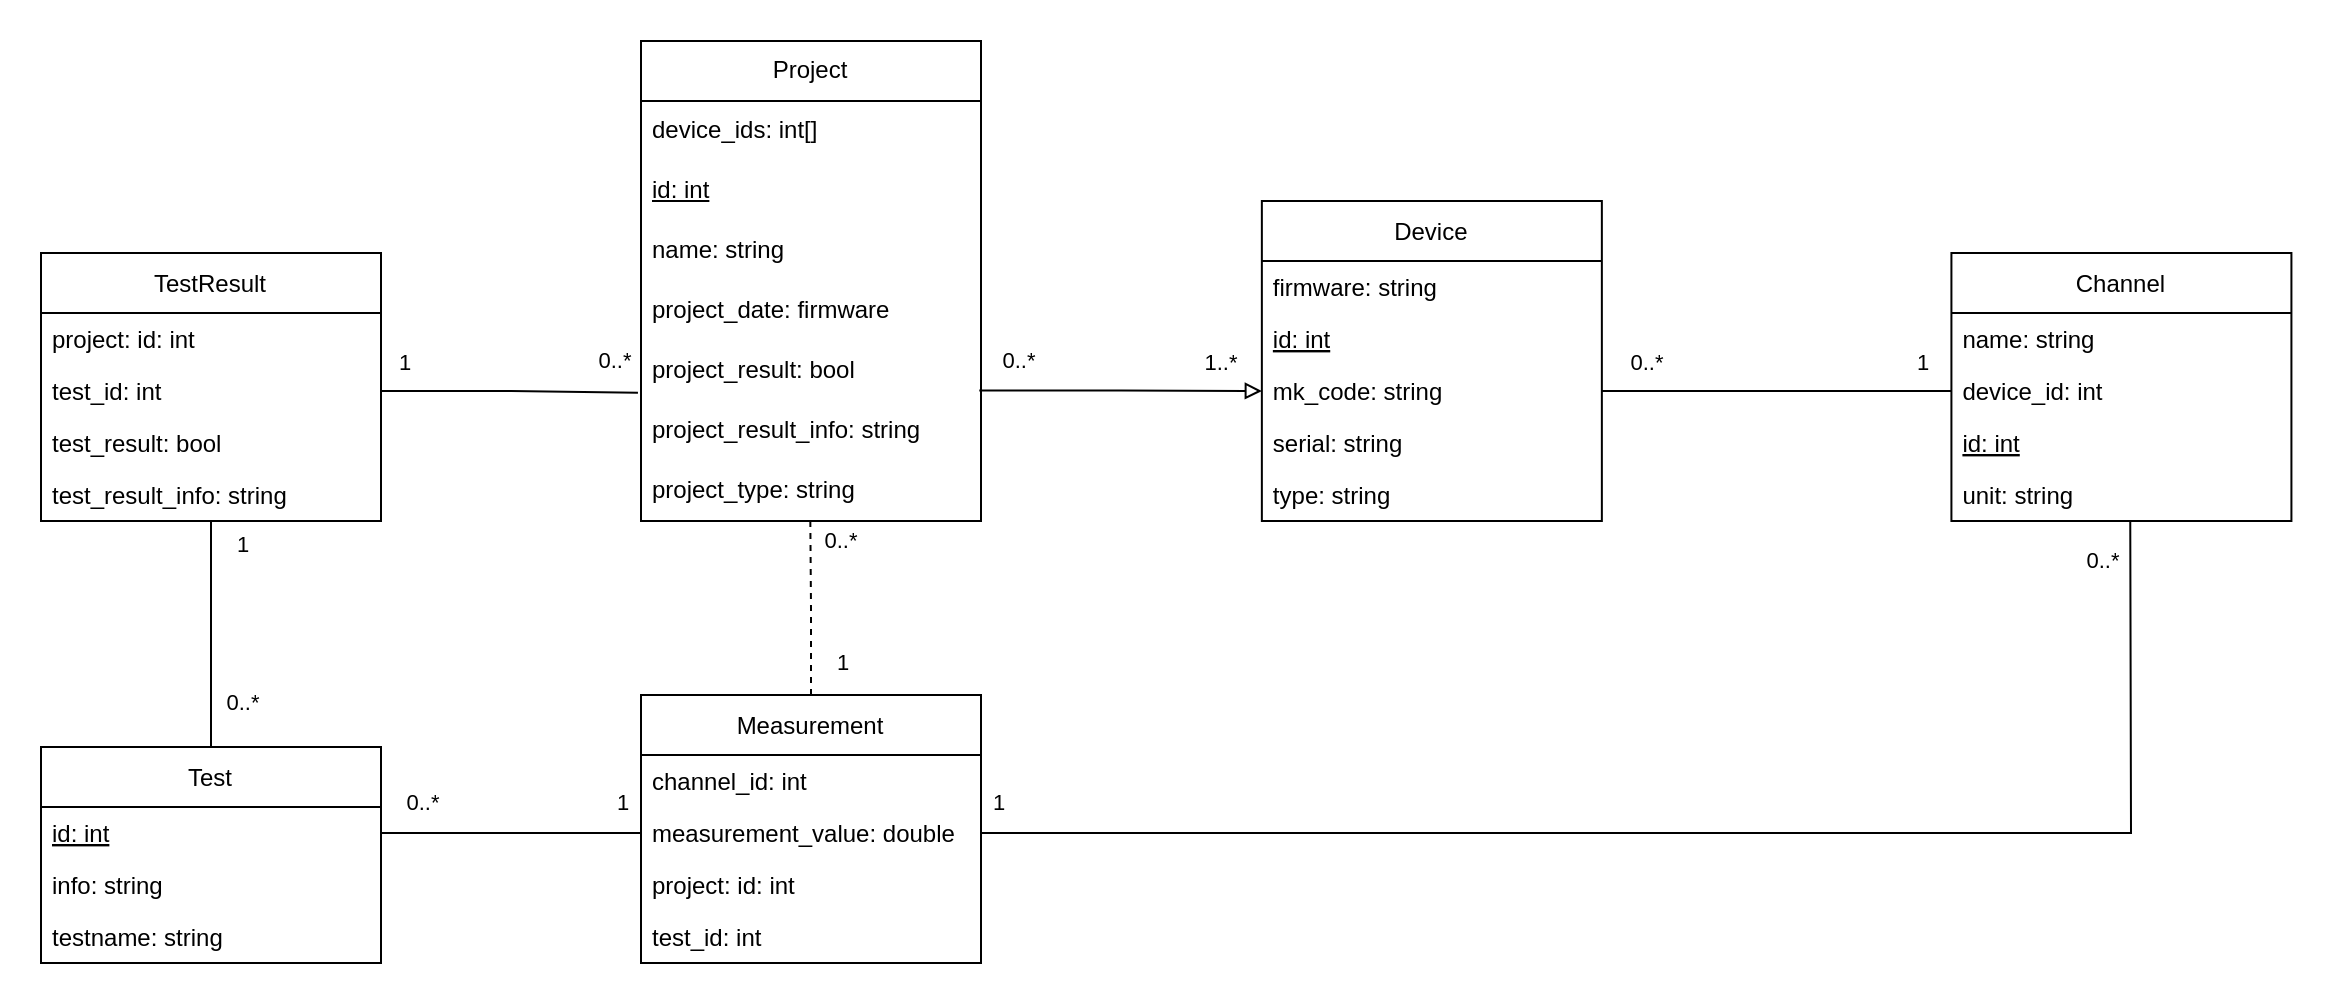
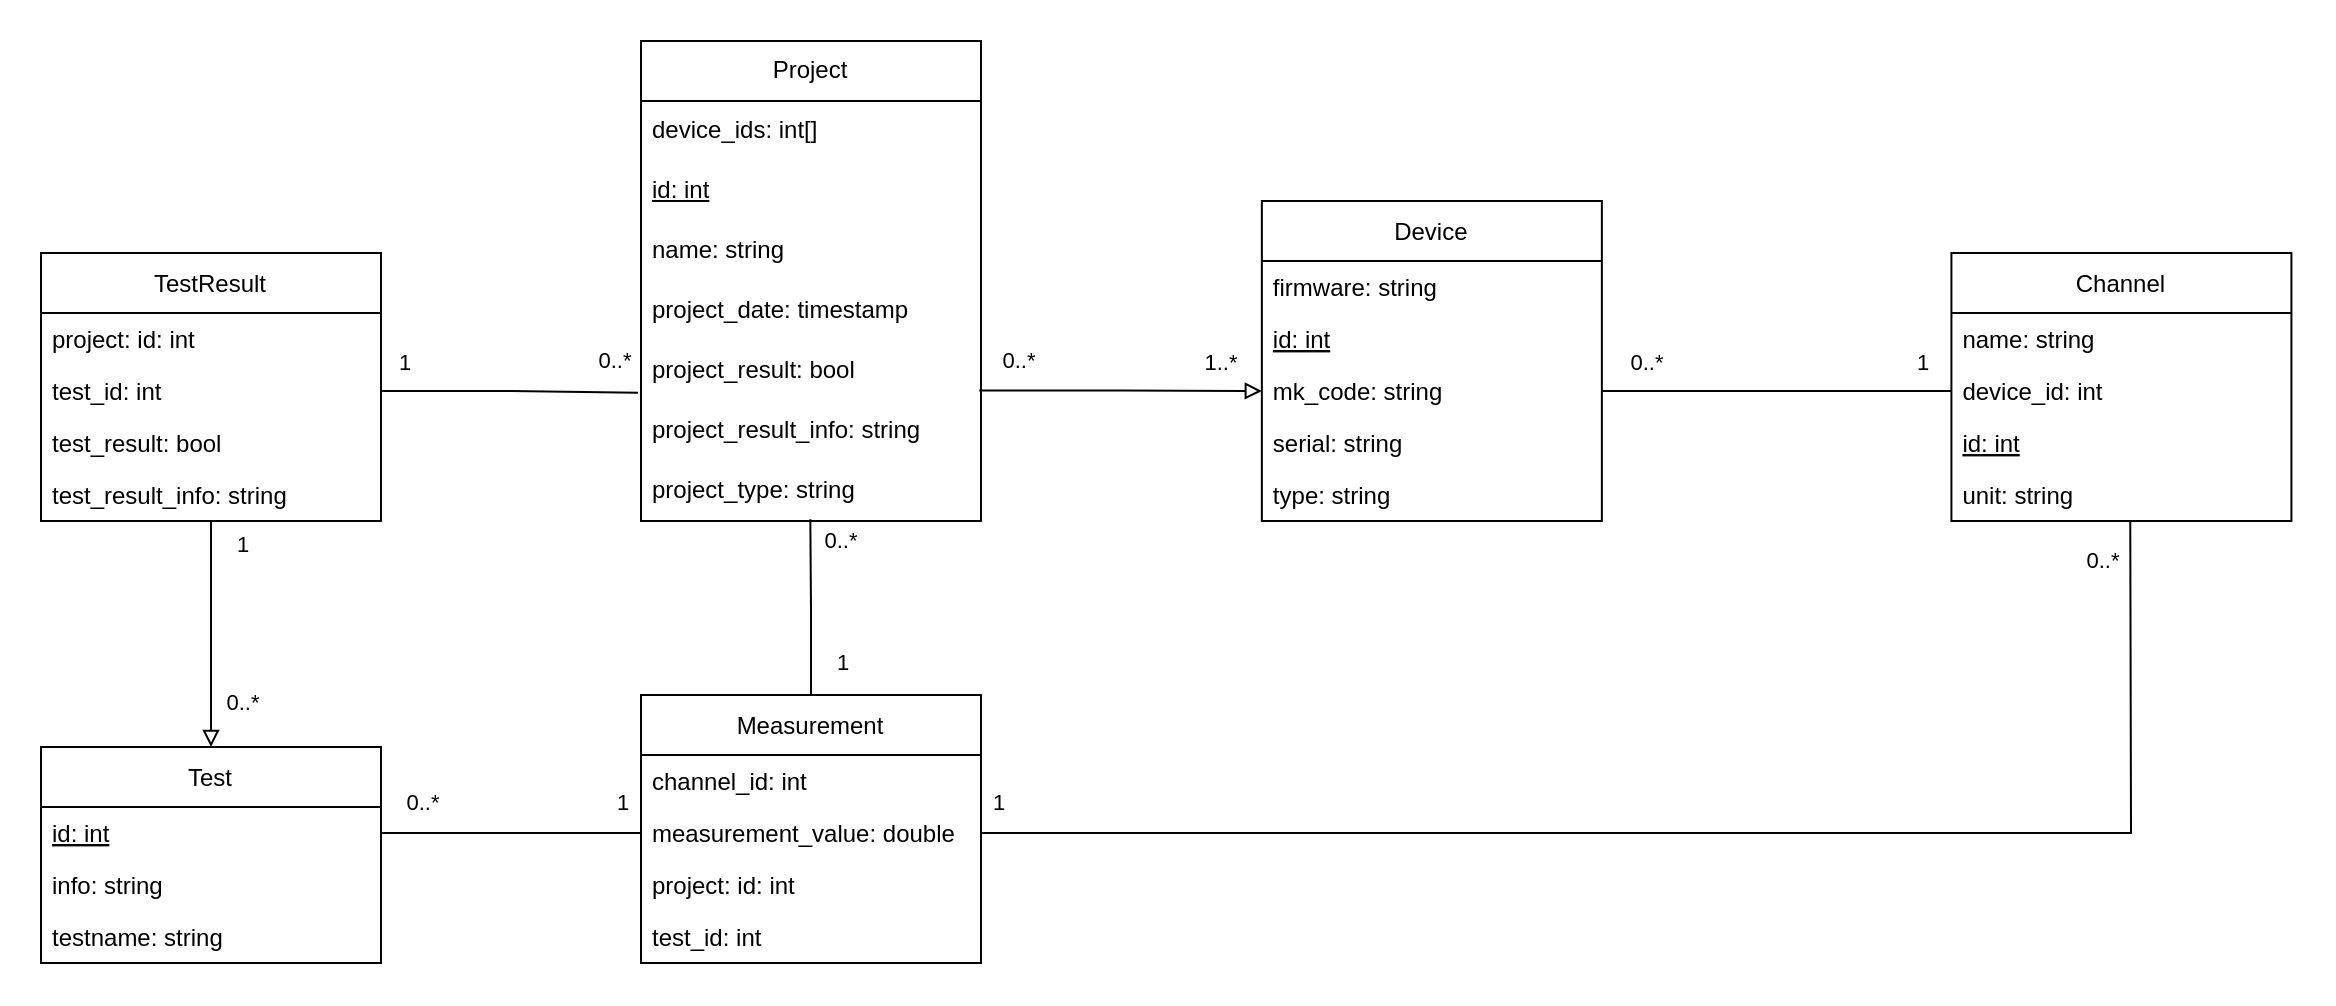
node "project_date: firmware": label "project_date: firmware" -> "project_date: timestamp"
edge "project_type: string" -- "Measurement": style dashed -> solid
edge "TestResult" -- "Test": arrowhead none -> block
